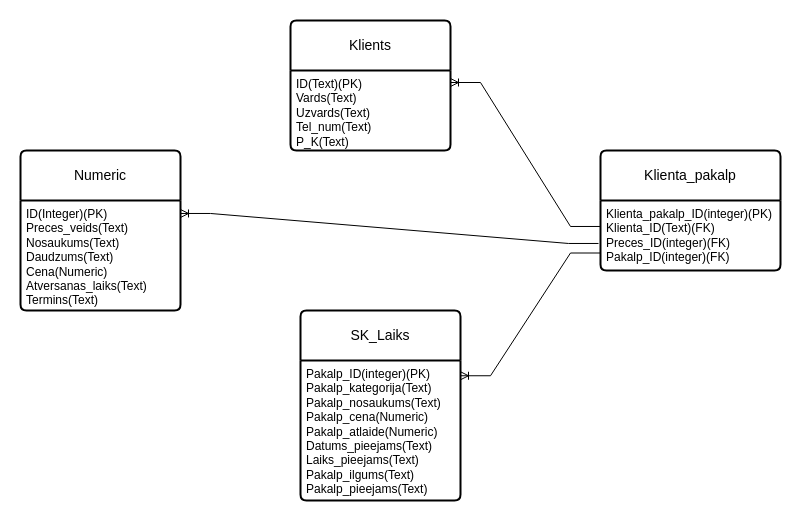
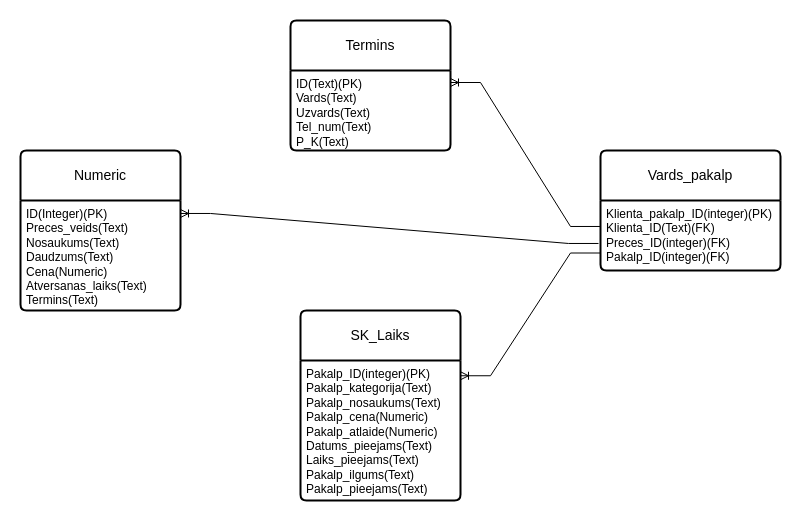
node "Klients": label "Klients" -> "Termins"
node "Klienta_pakalp": label "Klienta_pakalp" -> "Vards_pakalp"
